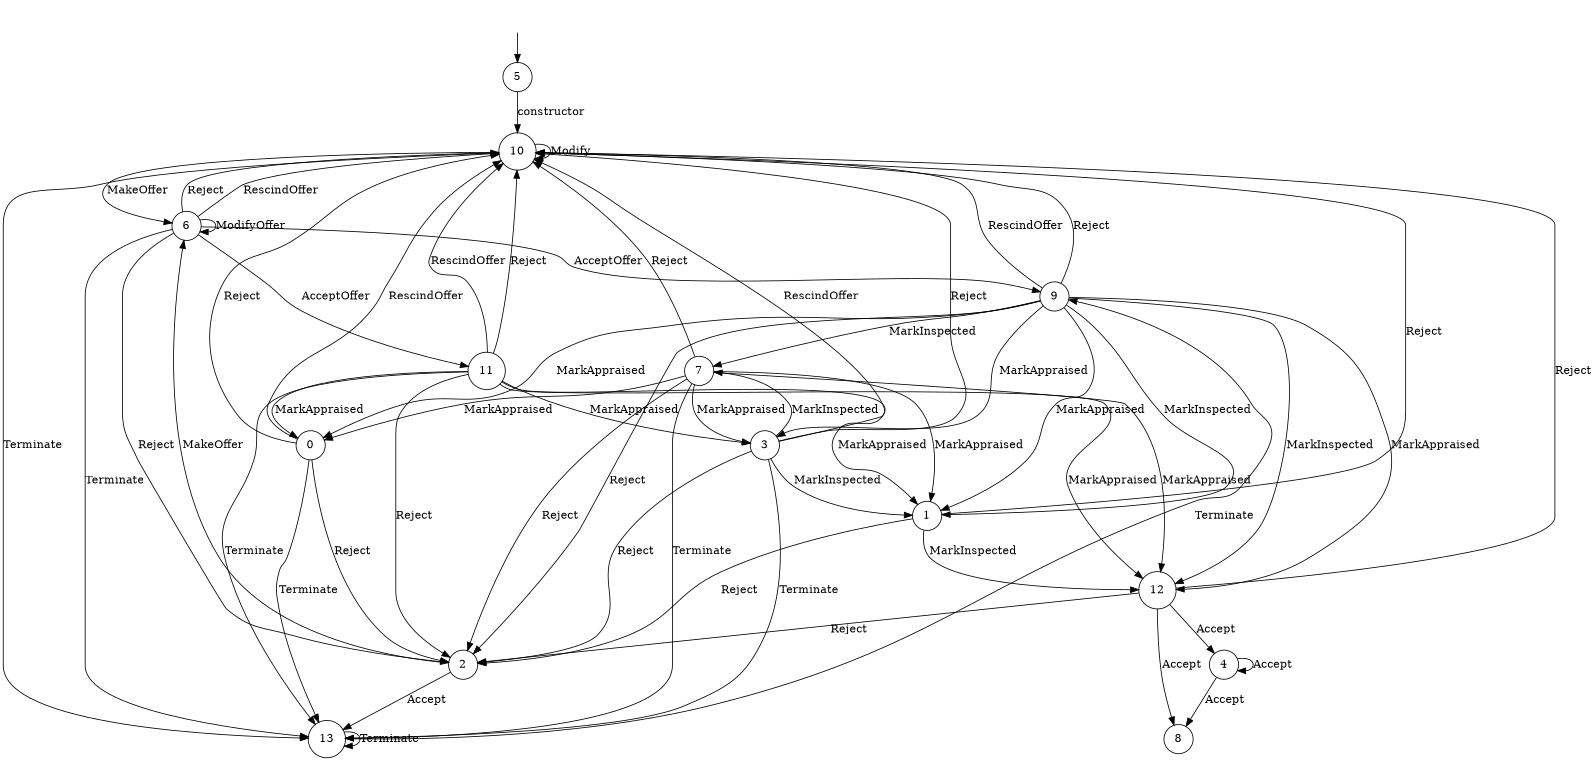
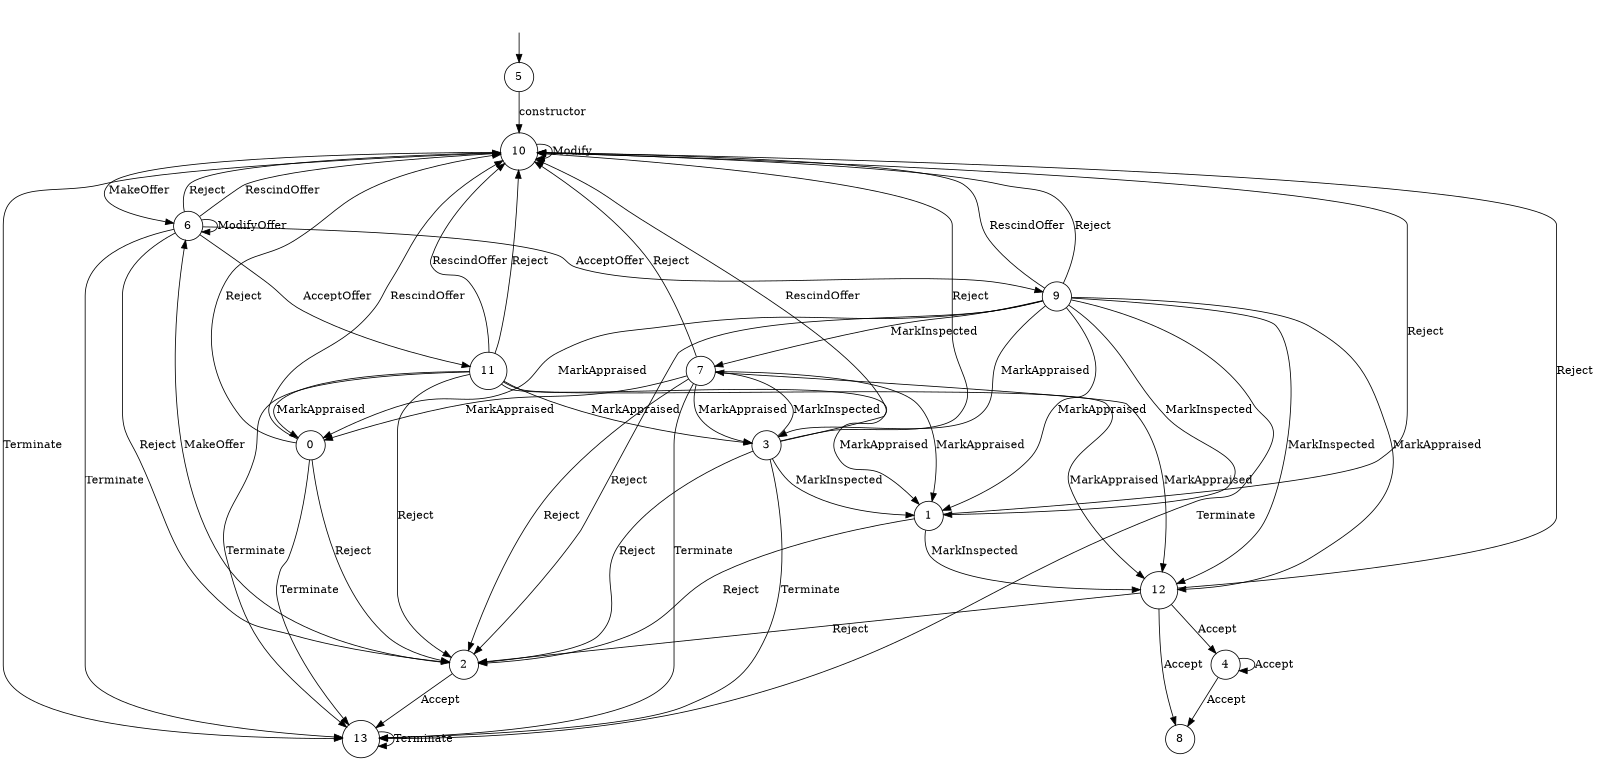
edge "13" -> "9": reversed
